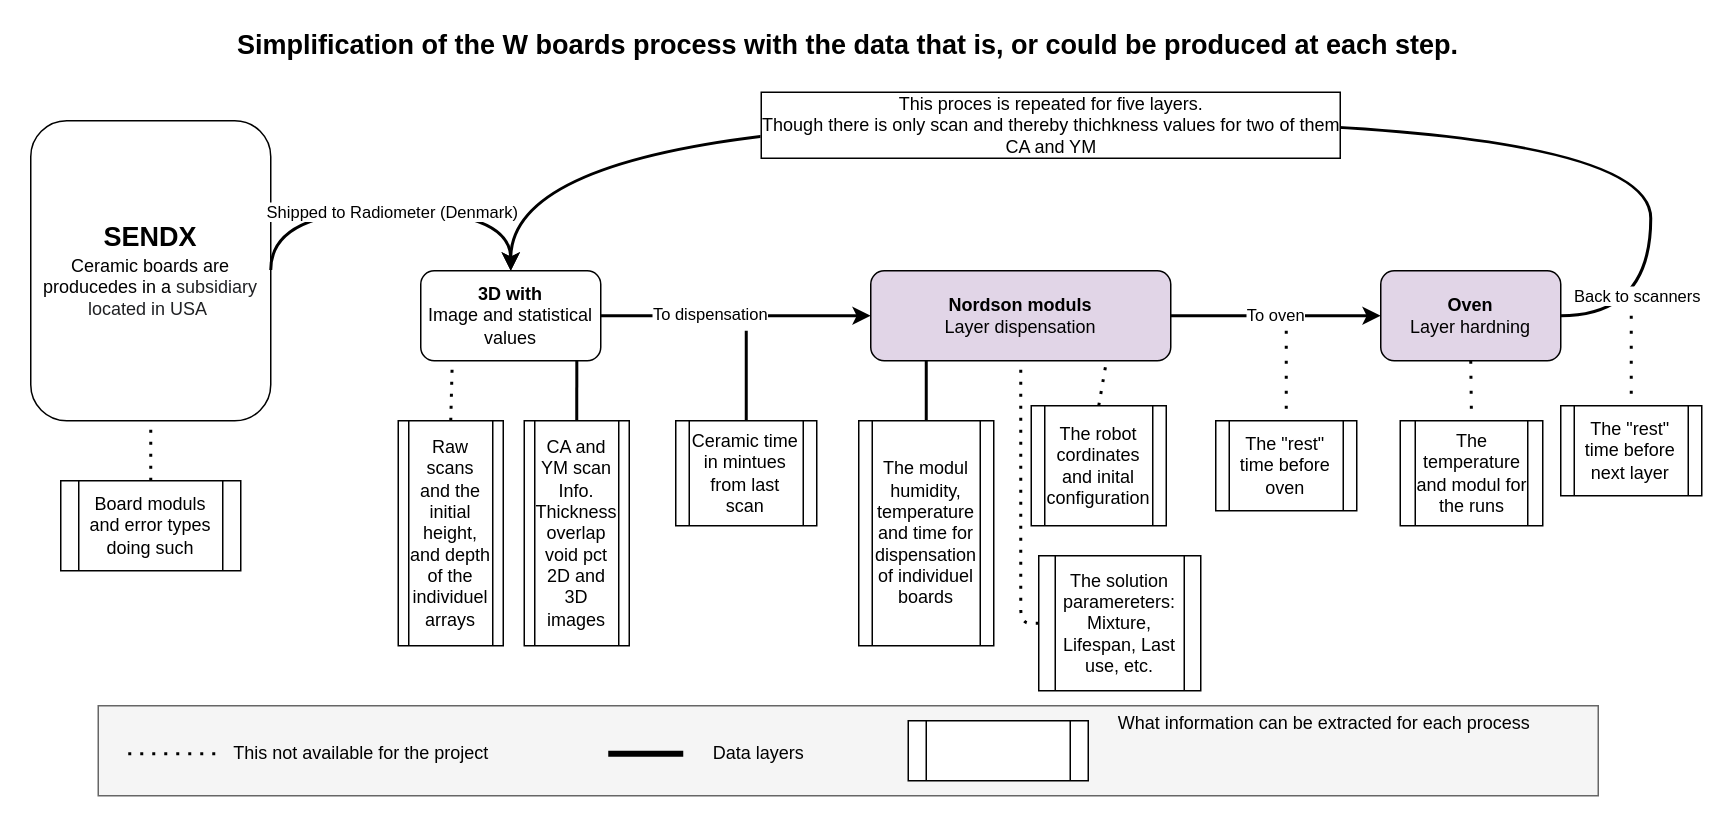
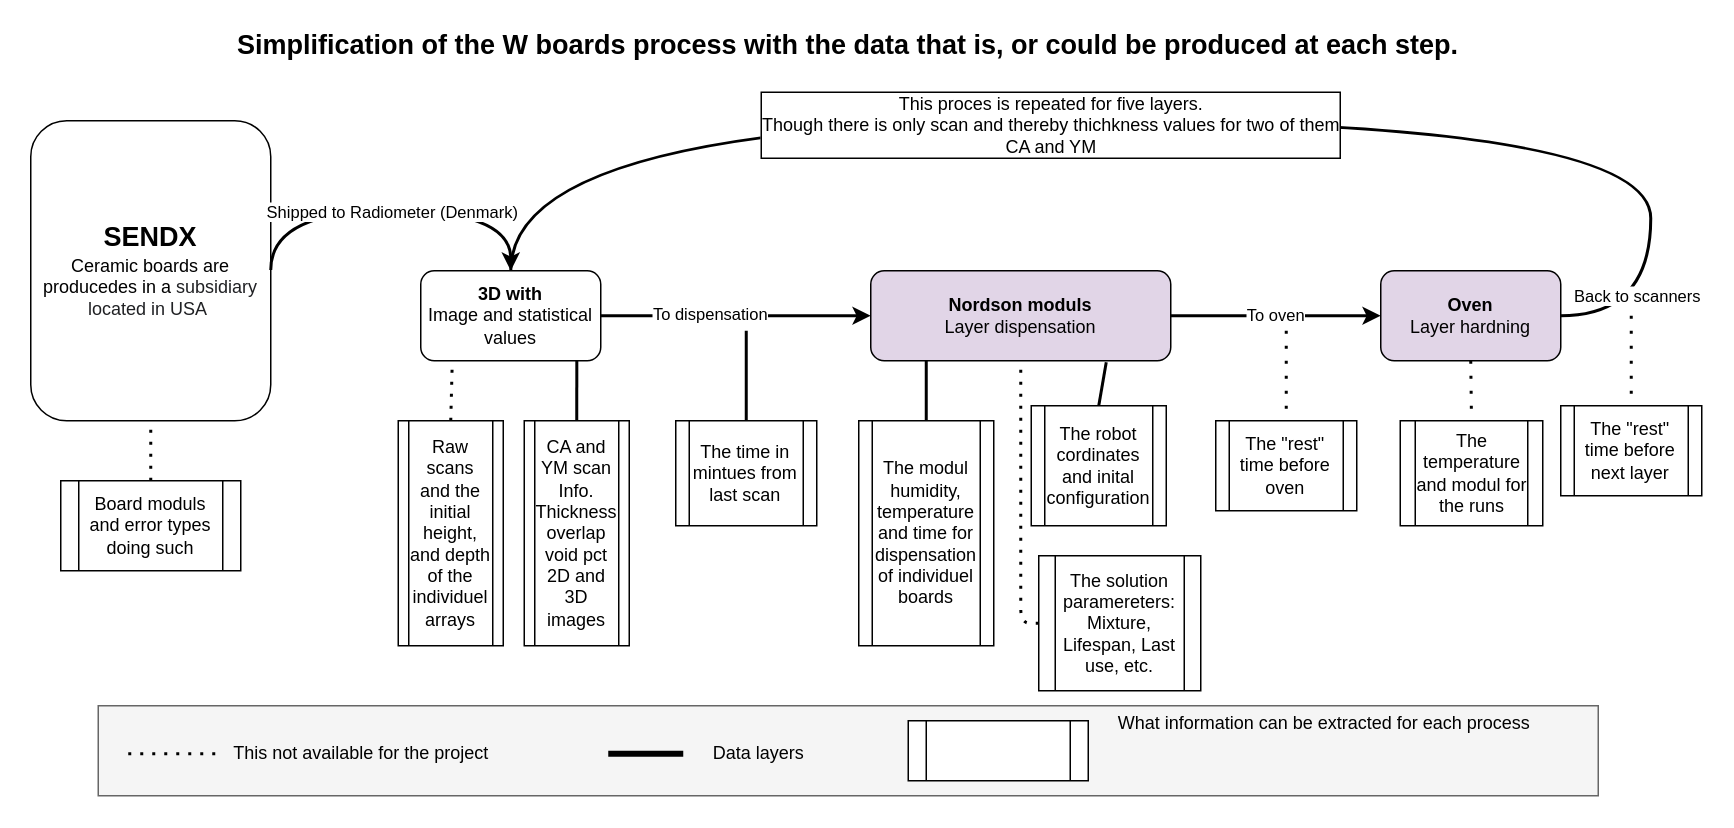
edge "Oven Layer hardning" -> "3D with Image and statistical values": arrowhead classic -> none
edge "Nordson moduls Layer dispensation" -- "The robot cordinates and inital configuration": style dashed -> solid
node "Ceramic time in mintues from last scan": label "Ceramic time in mintues from last scan" -> "The time in mintues from last scan"
